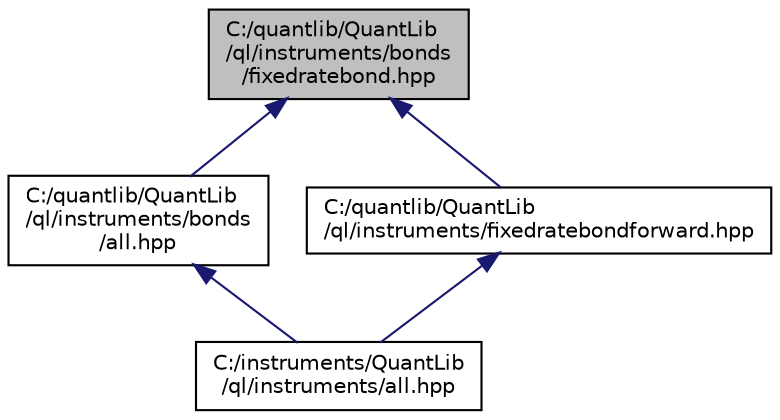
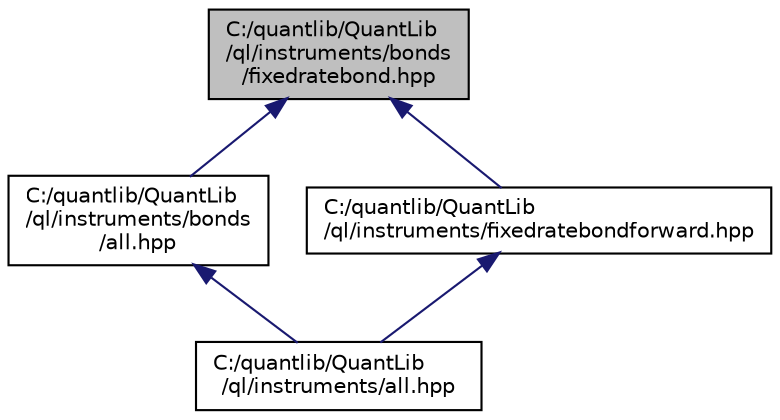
node "C:/instruments/QuantLib /ql/instruments/all.hpp": label "C:/instruments/QuantLib /ql/instruments/all.hpp" -> "C:/quantlib/QuantLib /ql/instruments/all.hpp"
